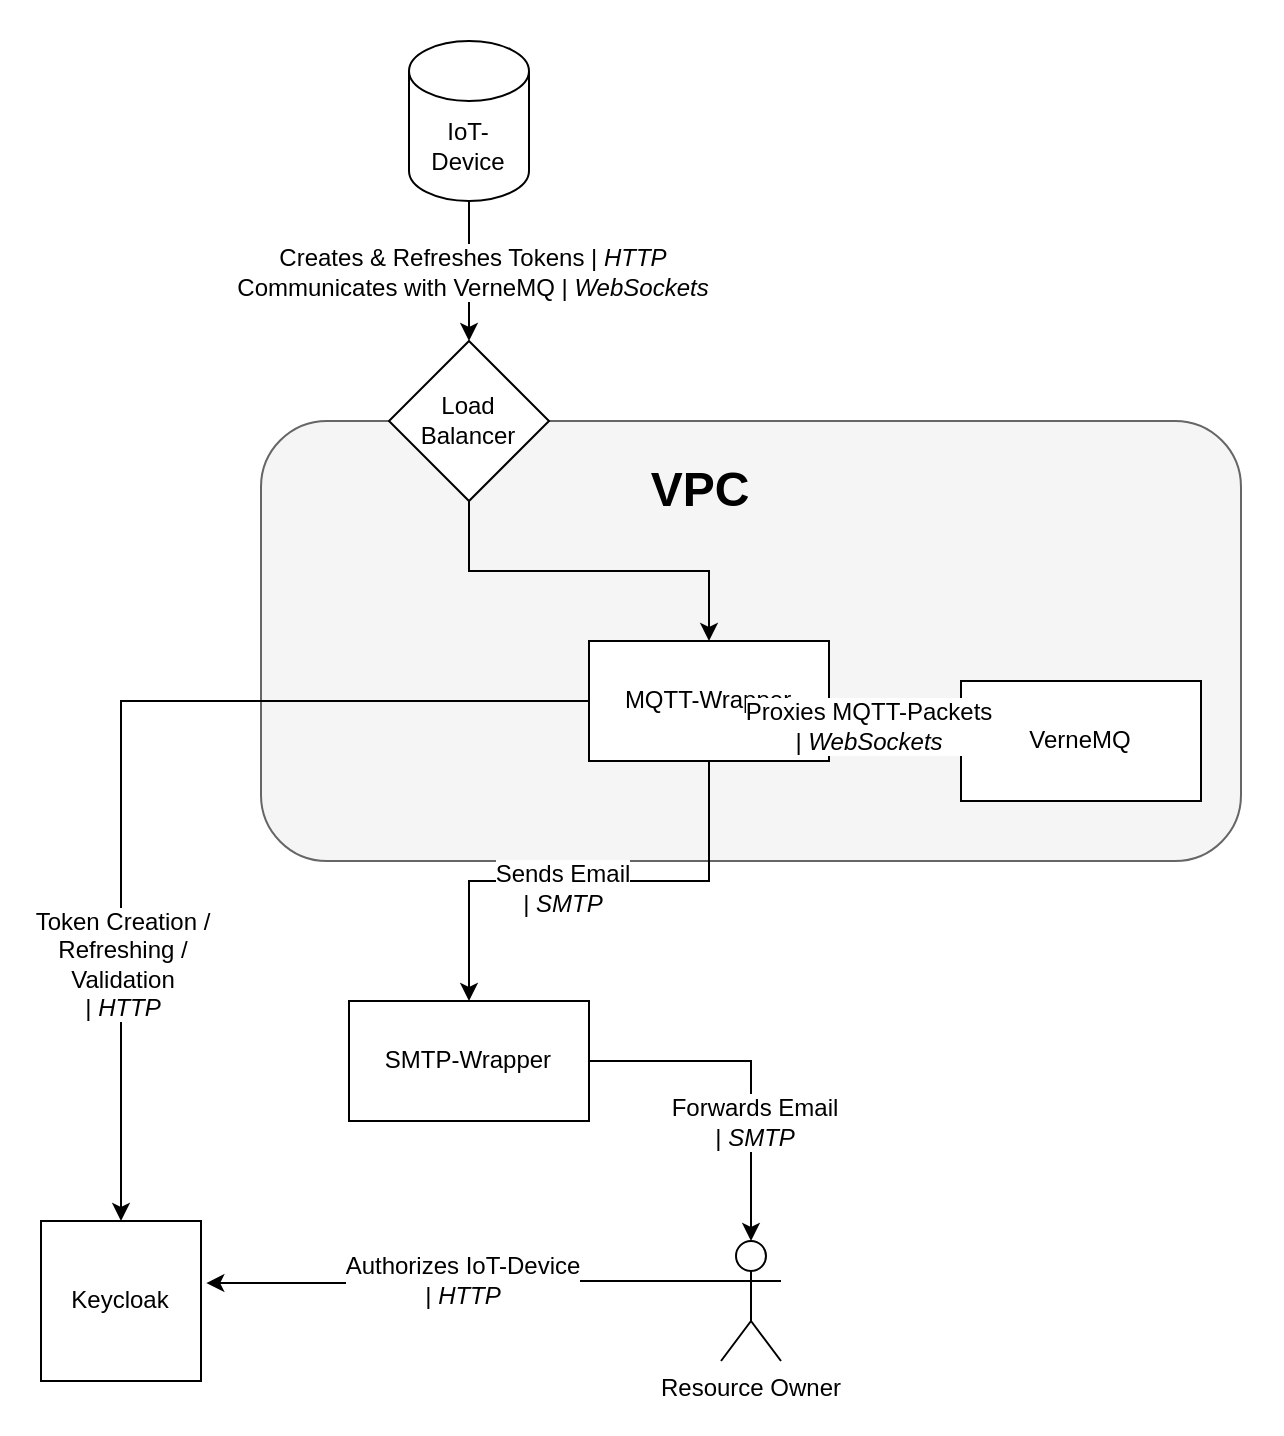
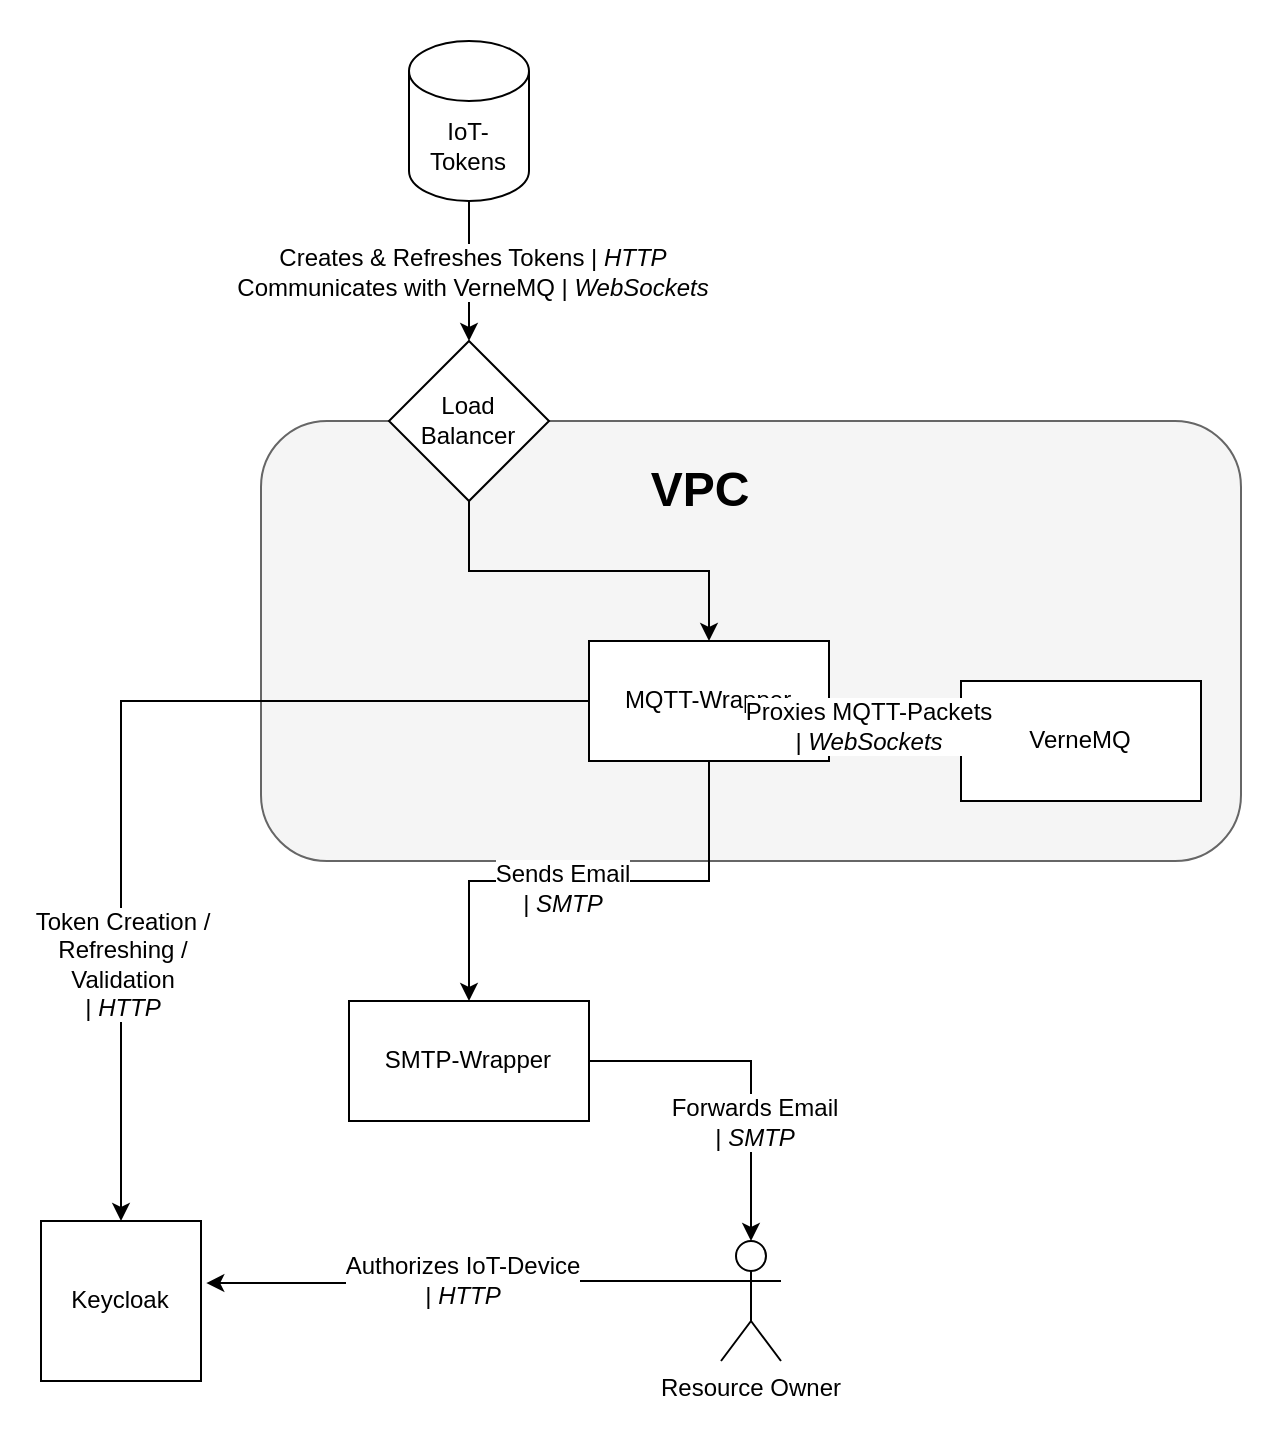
node "IoT- Device": label "IoT- Device" -> "IoT- Tokens"
